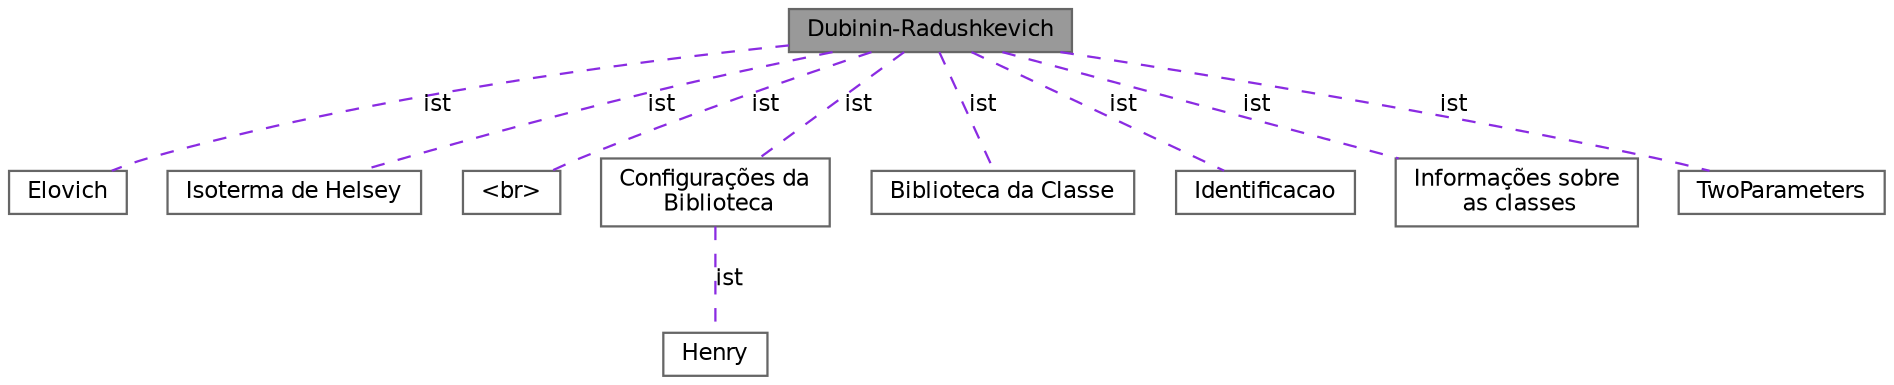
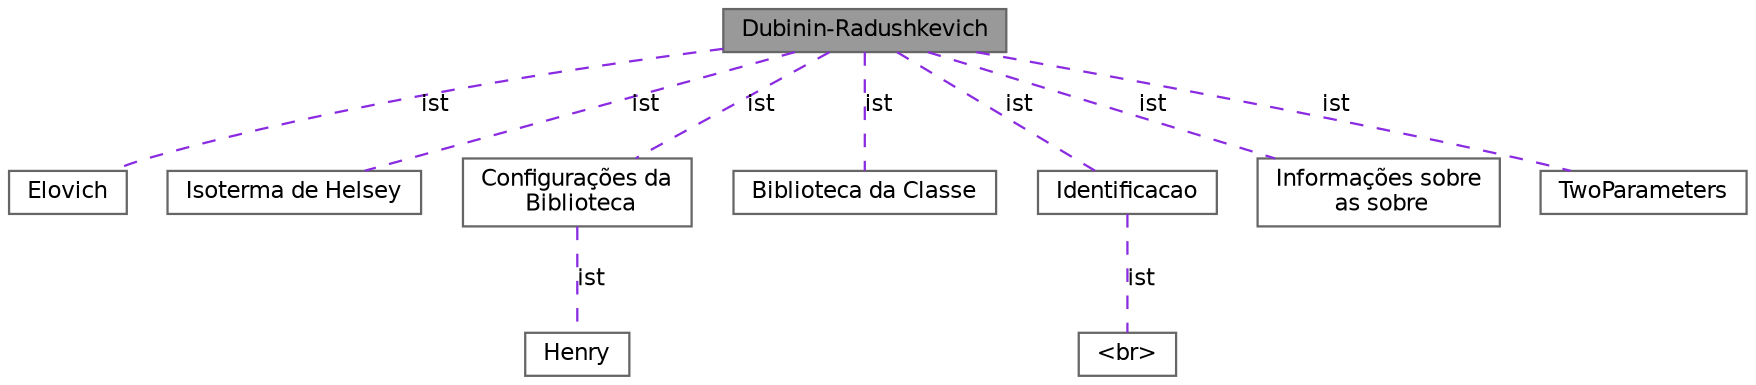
edge "Dubinin-Radushkevich" -- "<br>": now "Identificacao" -- "<br>"
node "Informações sobre as classes": label "Informações sobre as classes" -> "Informações sobre as sobre"
